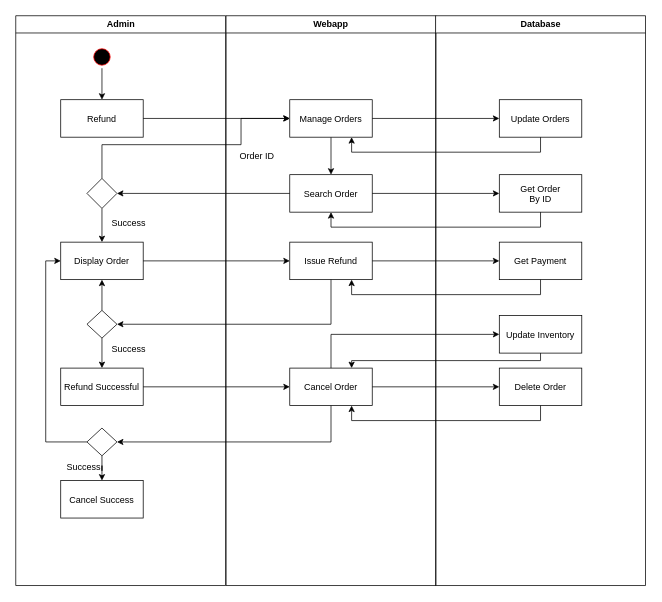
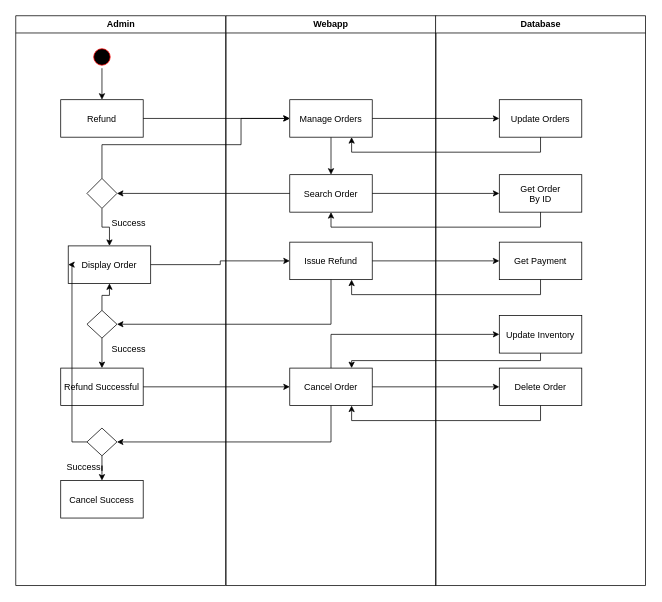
node "Order ID": removed
node "Display Order": moved (102, 261) -> (110, 264)
